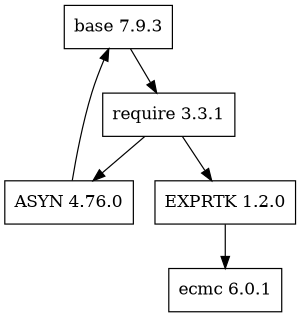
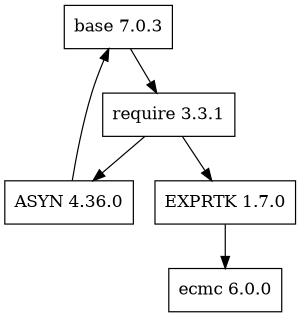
node "base 7.9.3": label "base 7.9.3" -> "base 7.0.3"
node "ASYN 4.76.0": label "ASYN 4.76.0" -> "ASYN 4.36.0"
node "EXPRTK 1.2.0": label "EXPRTK 1.2.0" -> "EXPRTK 1.7.0"
node "ecmc 6.0.1": label "ecmc 6.0.1" -> "ecmc 6.0.0"
